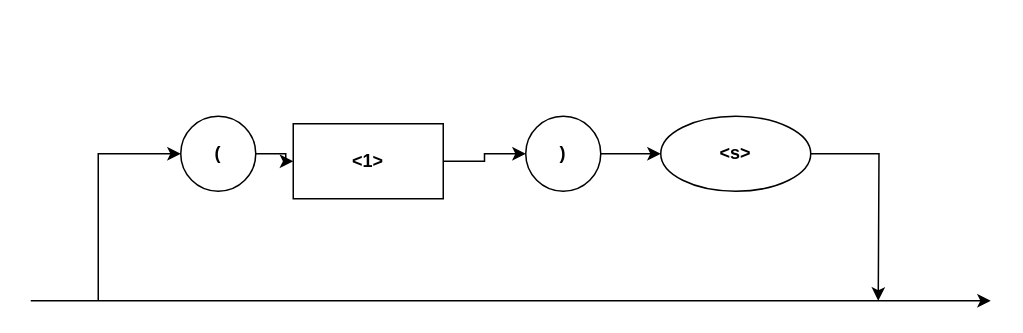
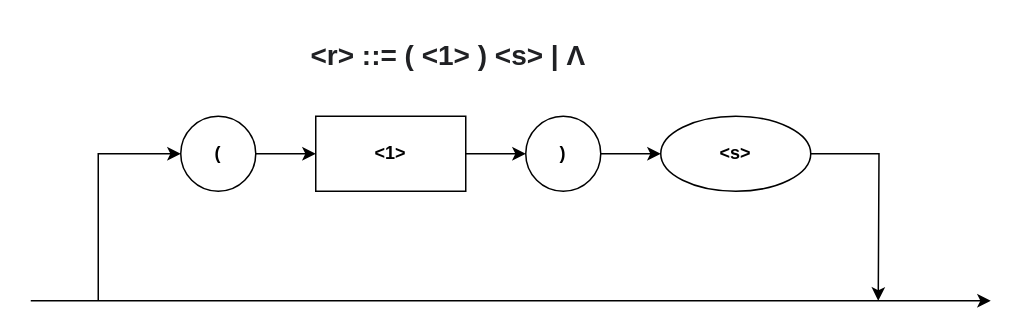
node "<r> ::= ( <1> ) <s> | Λ": added
node "<1>": moved (368, 161) -> (391, 154)
